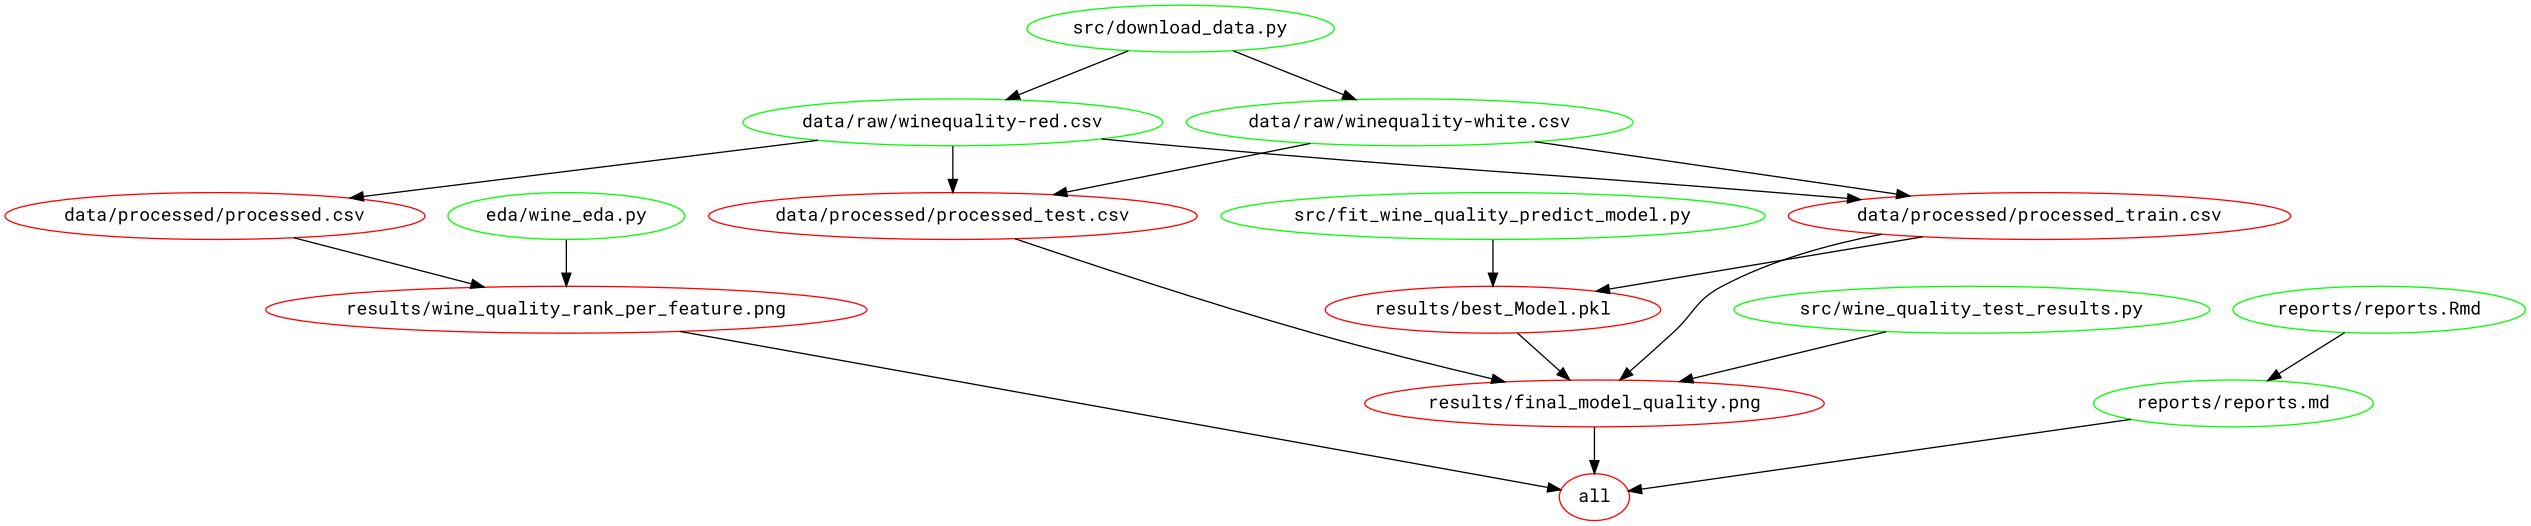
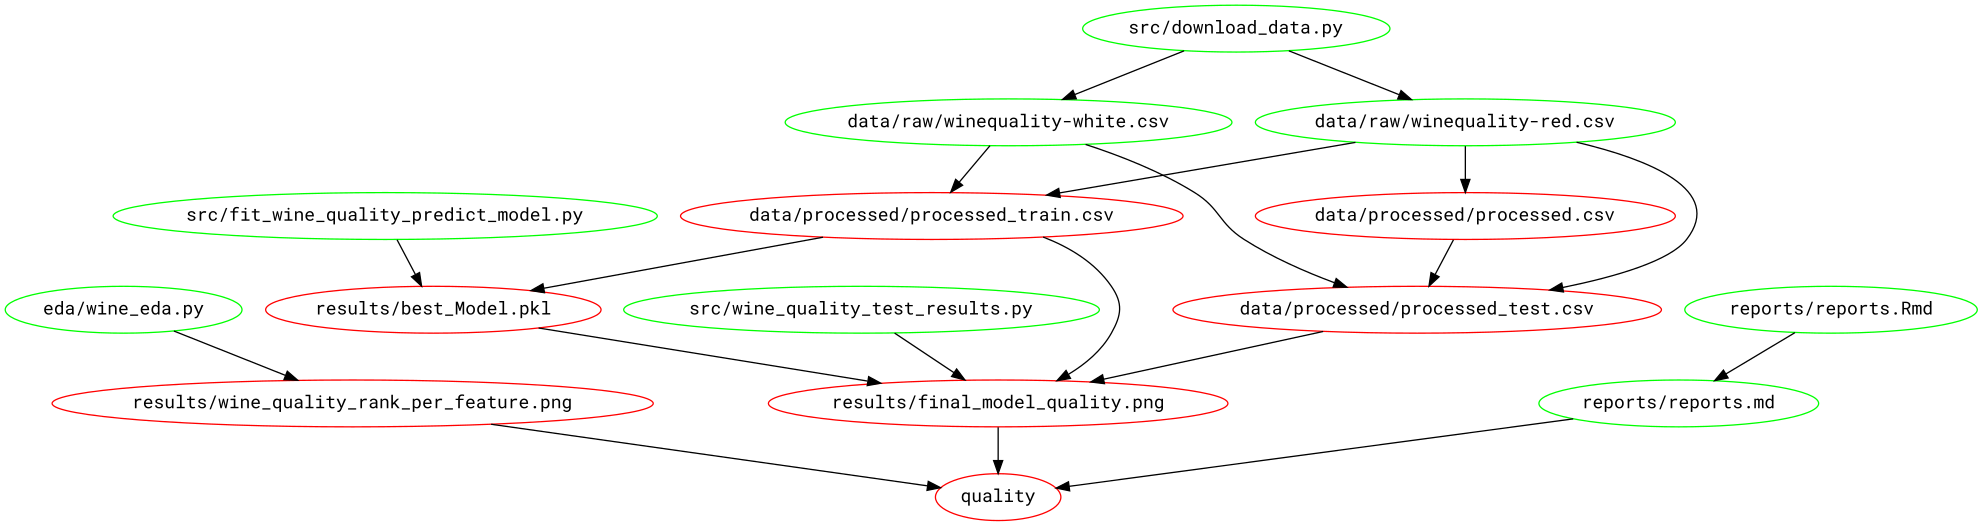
edge "data/processed/processed.csv" -> "results/wine_quality_rank_per_feature.png": now "data/processed/processed.csv" -> "data/processed/processed_test.csv"
node "all": label "all" -> "quality"
